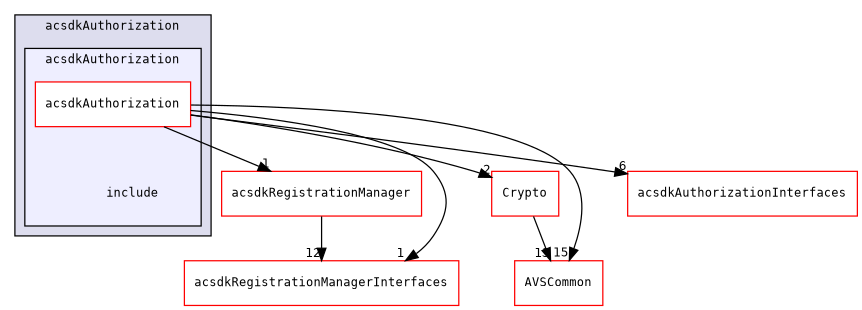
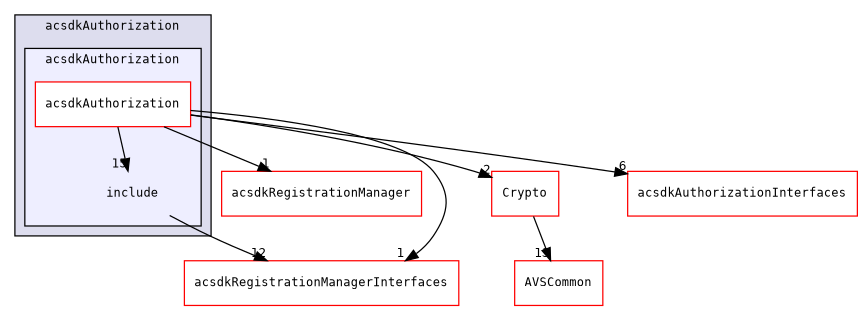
edge "acsdkAuthorization" -> "AVSCommon": now "acsdkAuthorization" -> "include"
edge "acsdkRegistrationManager" -> "acsdkRegistrationManagerInterfaces": now "include" -> "acsdkRegistrationManagerInterfaces"
